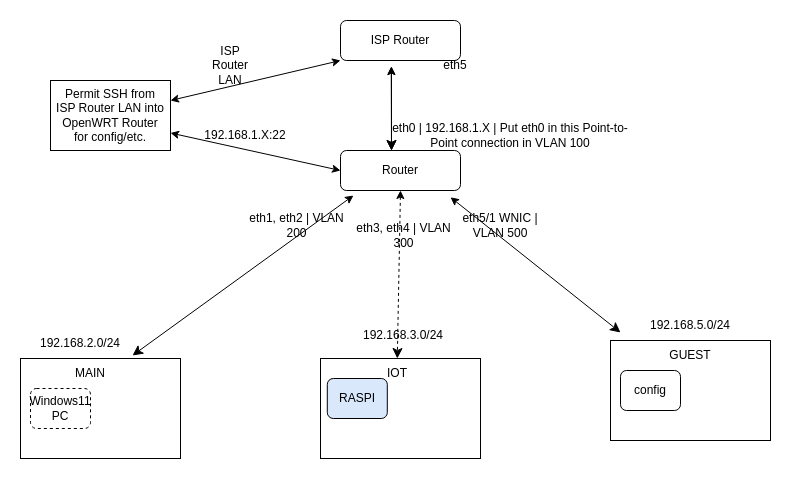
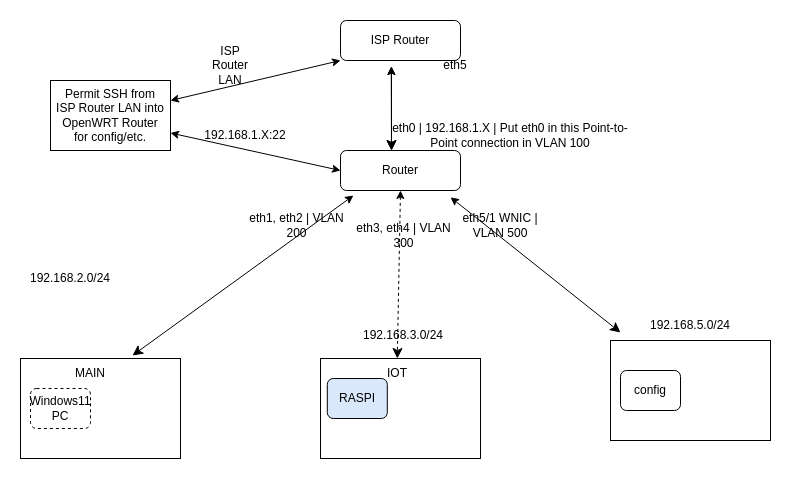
node "192.168.2.0/24": moved (81, 344) -> (71, 279)
node "GUEST": removed
